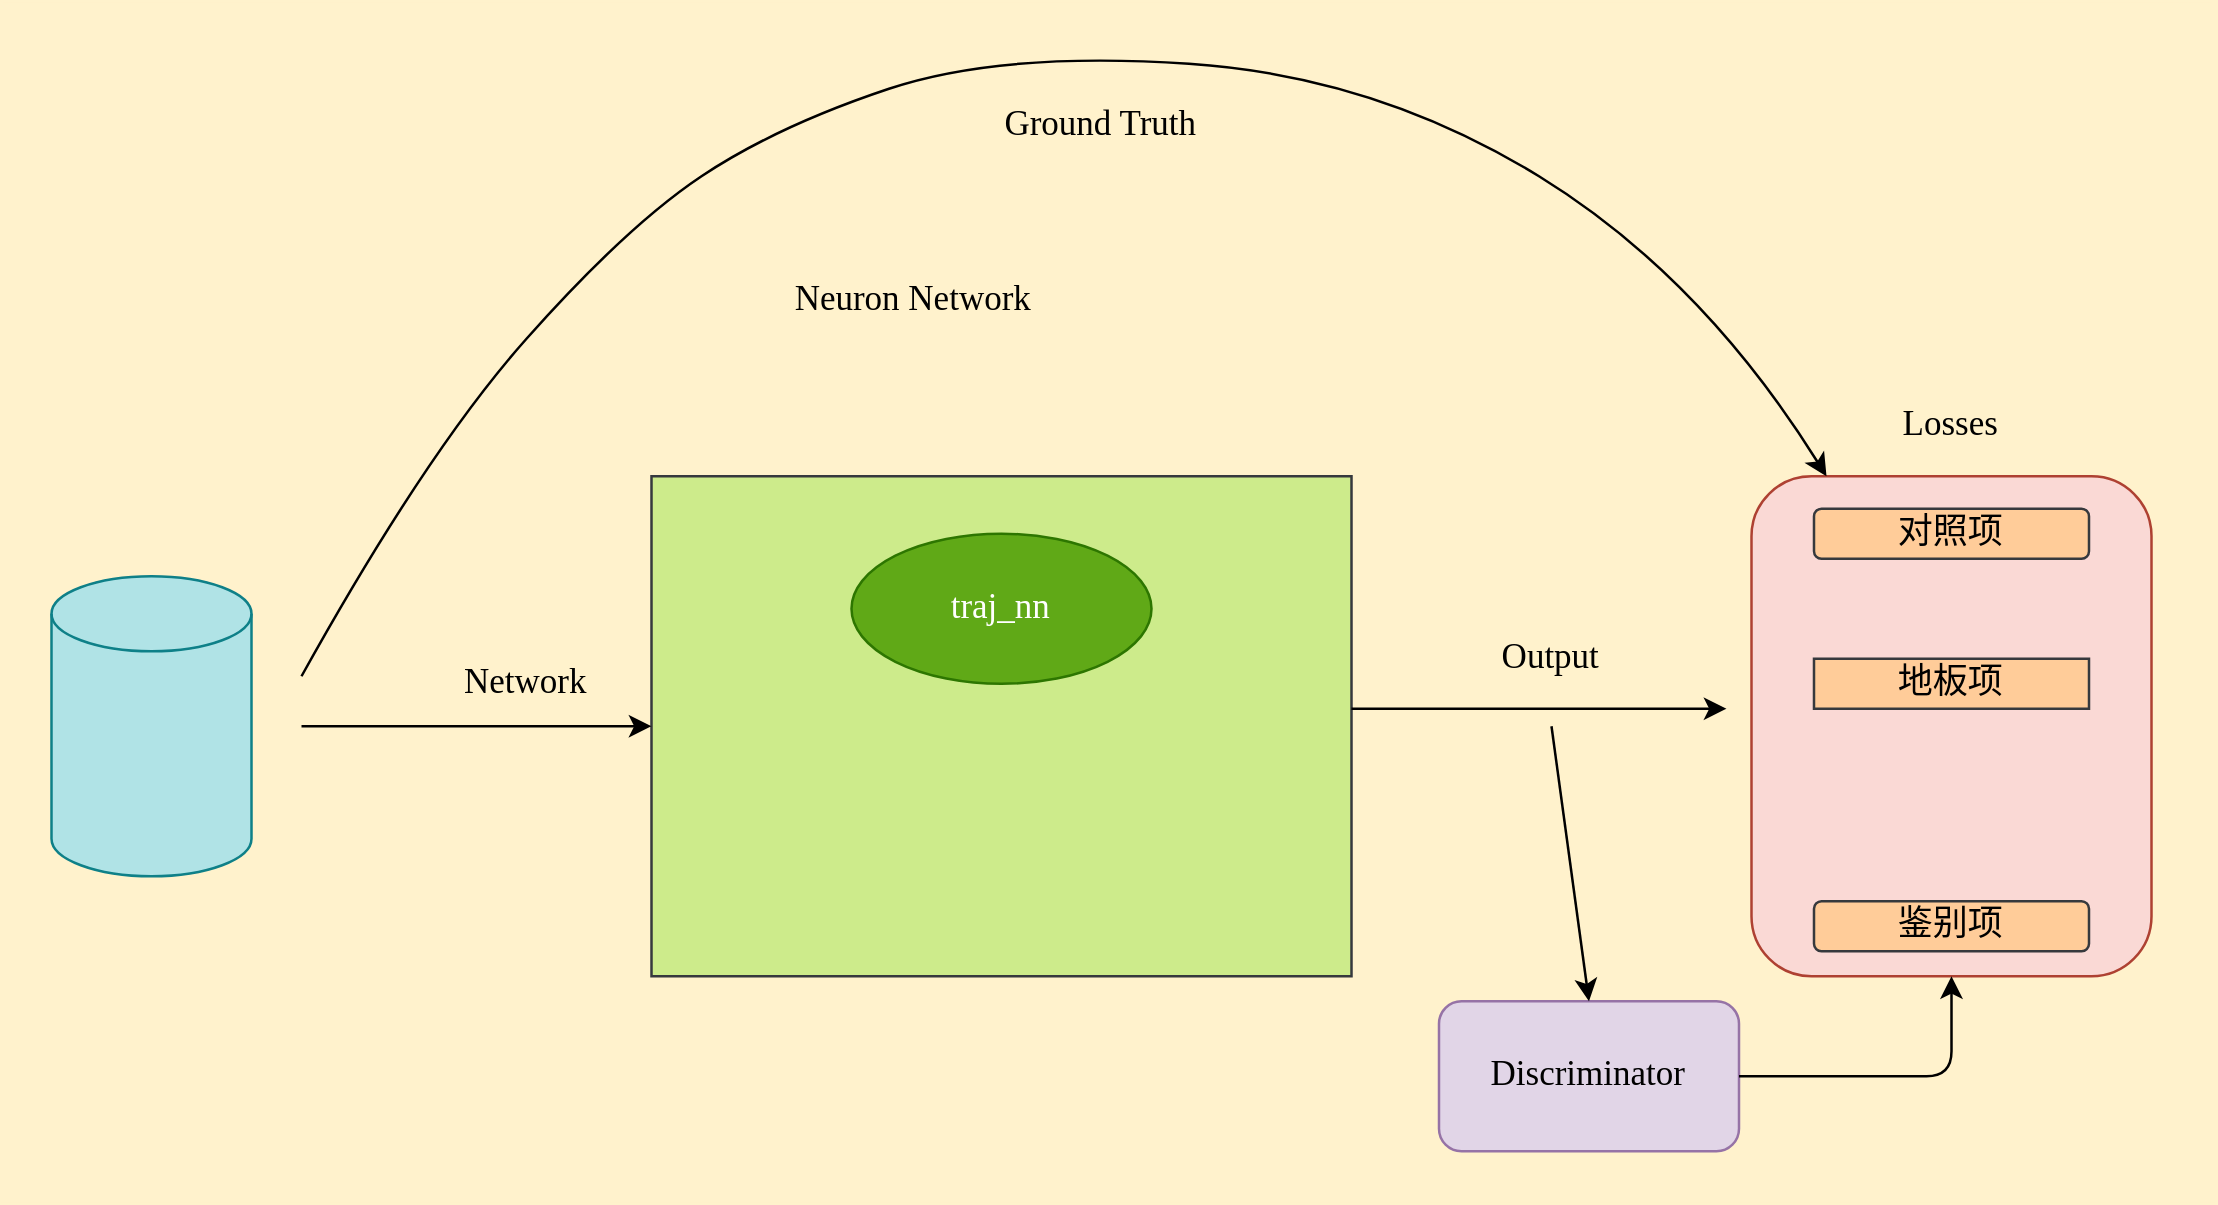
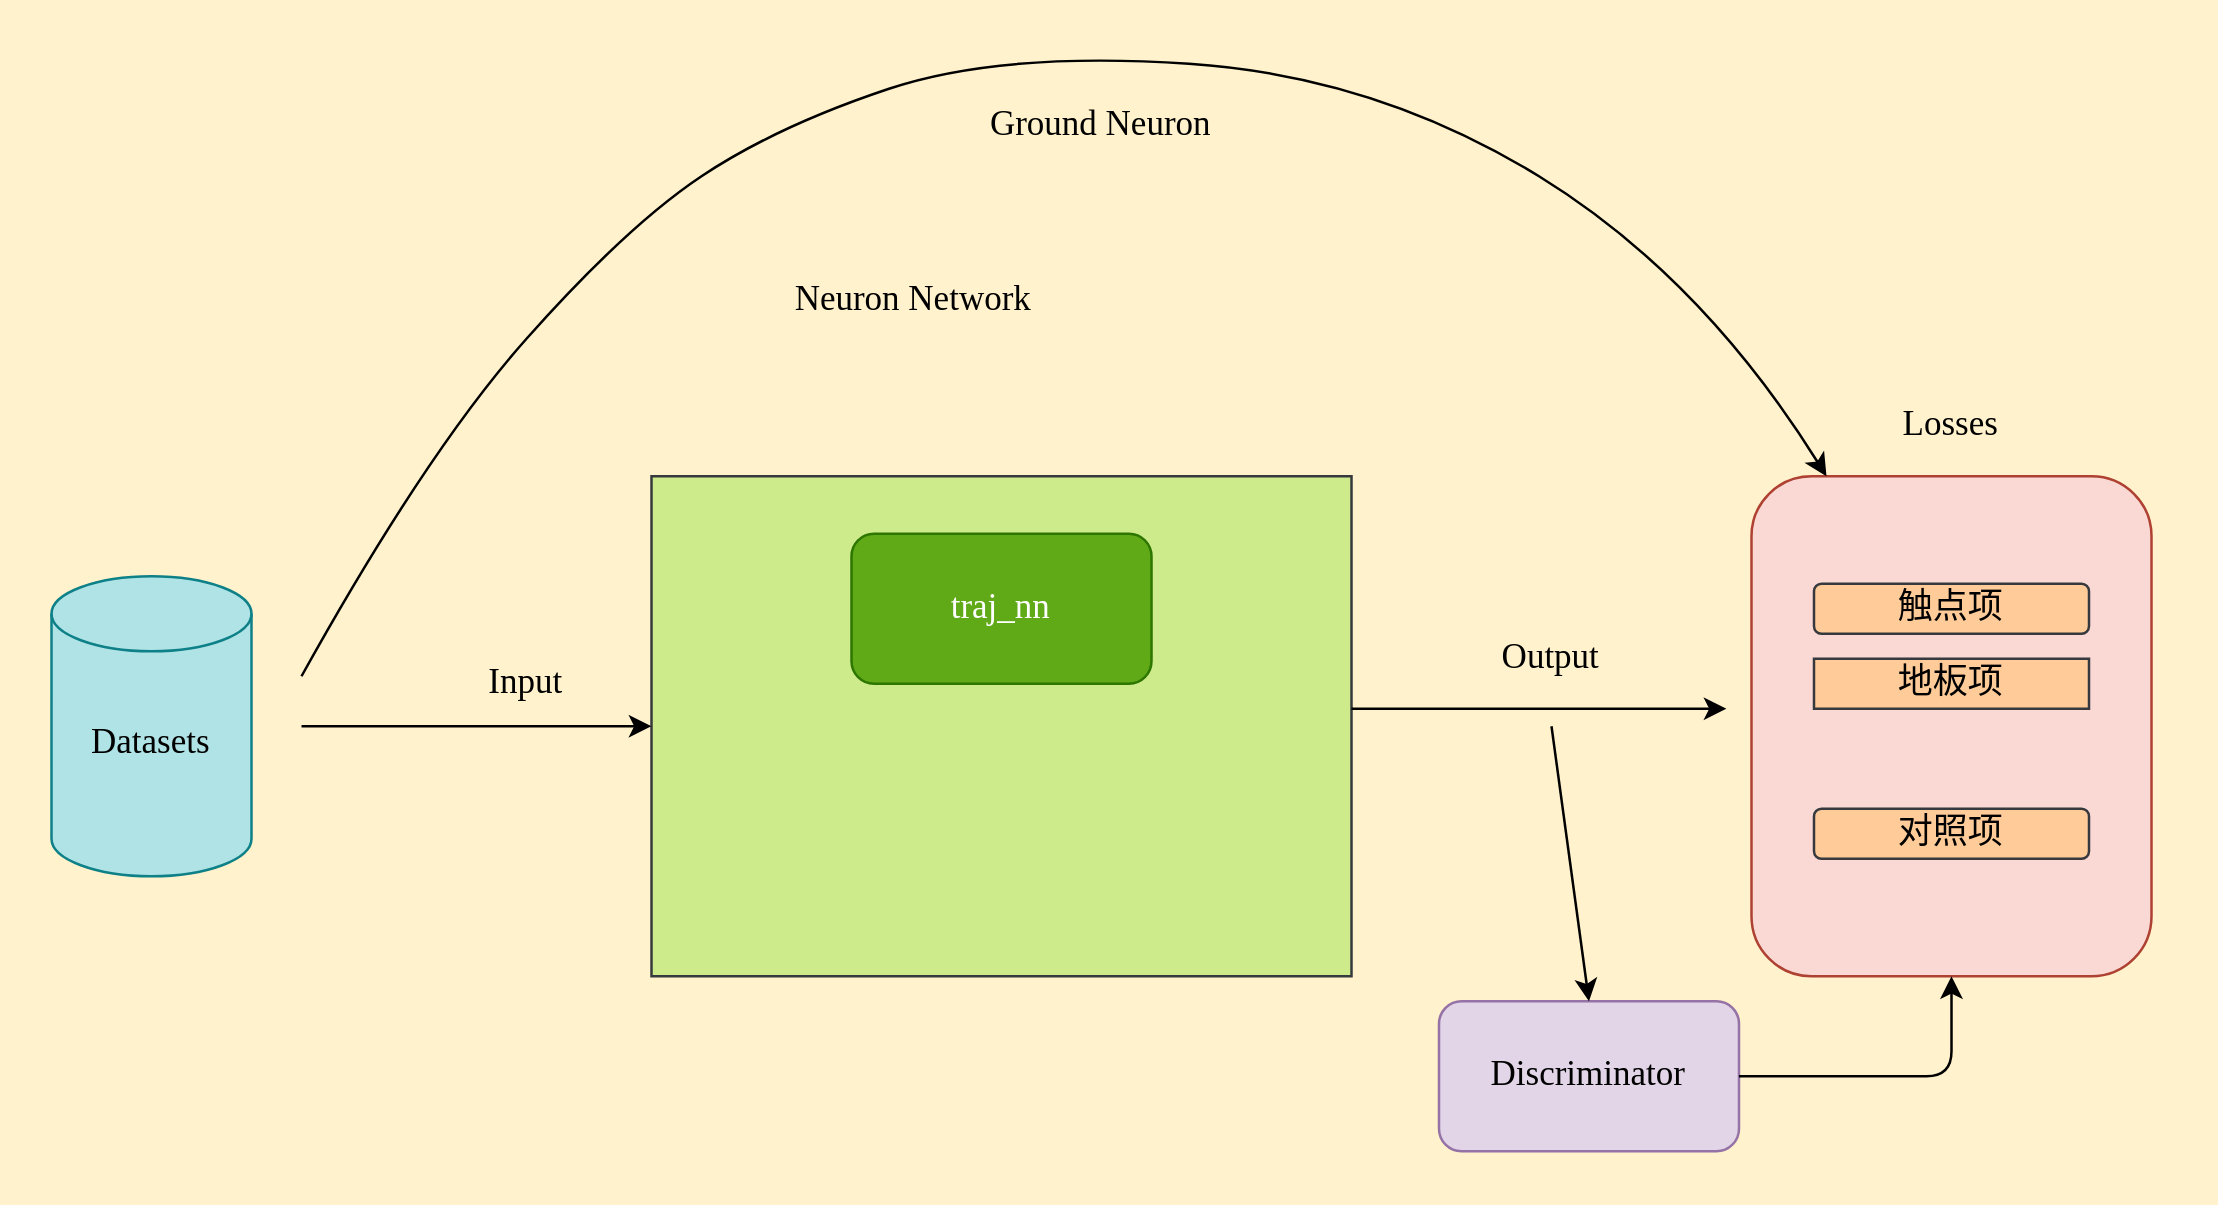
node "Ground Truth": label "Ground Truth" -> "Ground Neuron"
node "对照项": moved (1951, 534) -> (1951, 834)
node "traj_nn": shape ellipse -> rounded rectangle
node "触点项": added
node "Network": label "Network" -> "Input"
node "Datasets": added
node "鉴别项": removed
